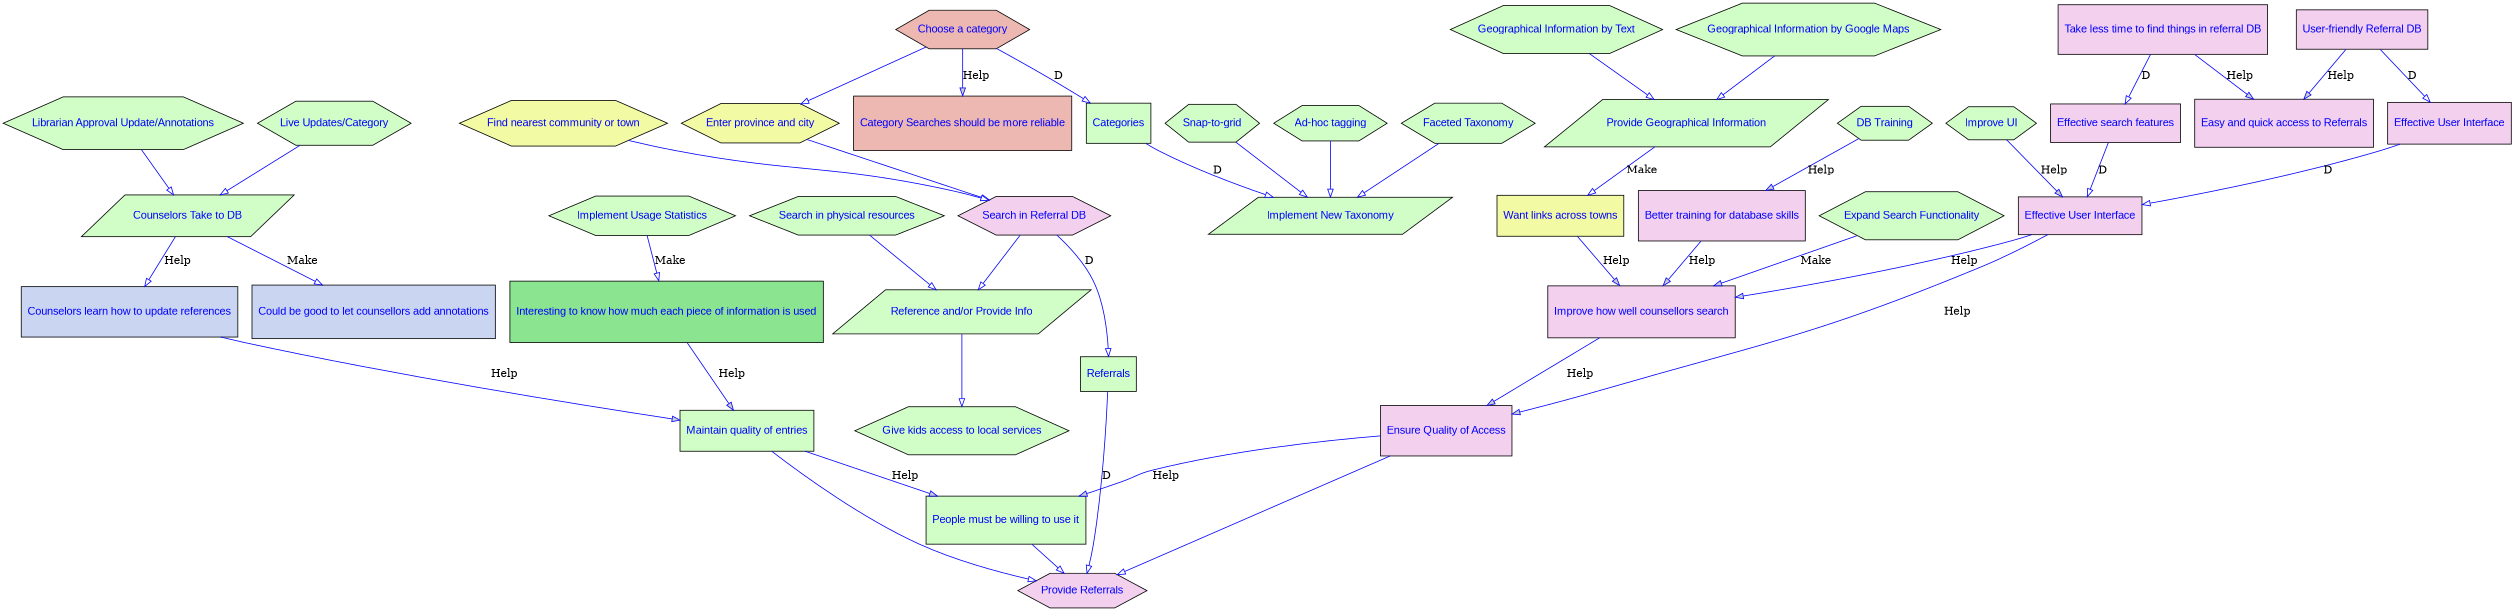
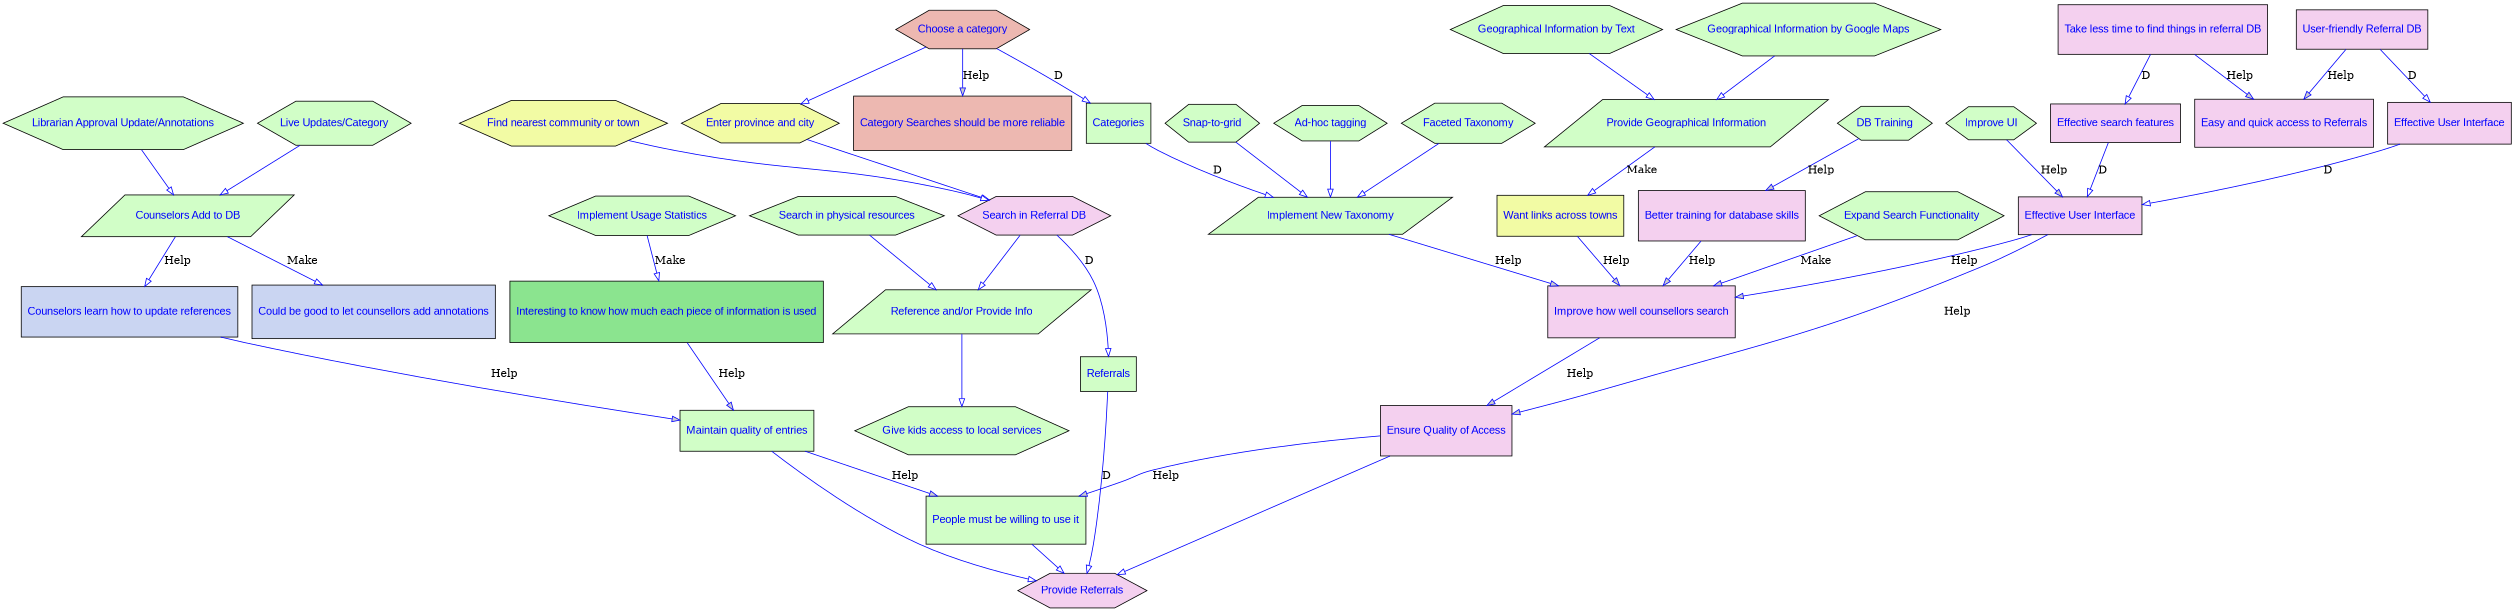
node "Counselors Take to DB": label "Counselors Take to DB" -> "Counselors Add to DB"
edge "Implement New Taxonomy" -> "Improve how well counsellors search": added, label "Help"
